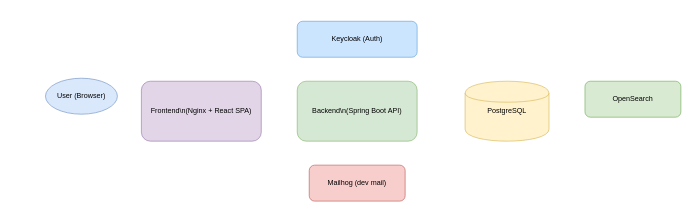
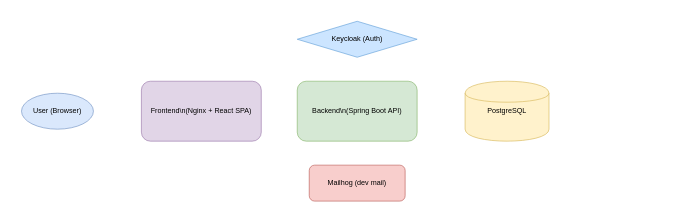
node "Keycloak (Auth)": shape rounded rectangle -> diamond
node "User (Browser)": moved (81, 96) -> (57, 111)
node "OpenSearch": removed
